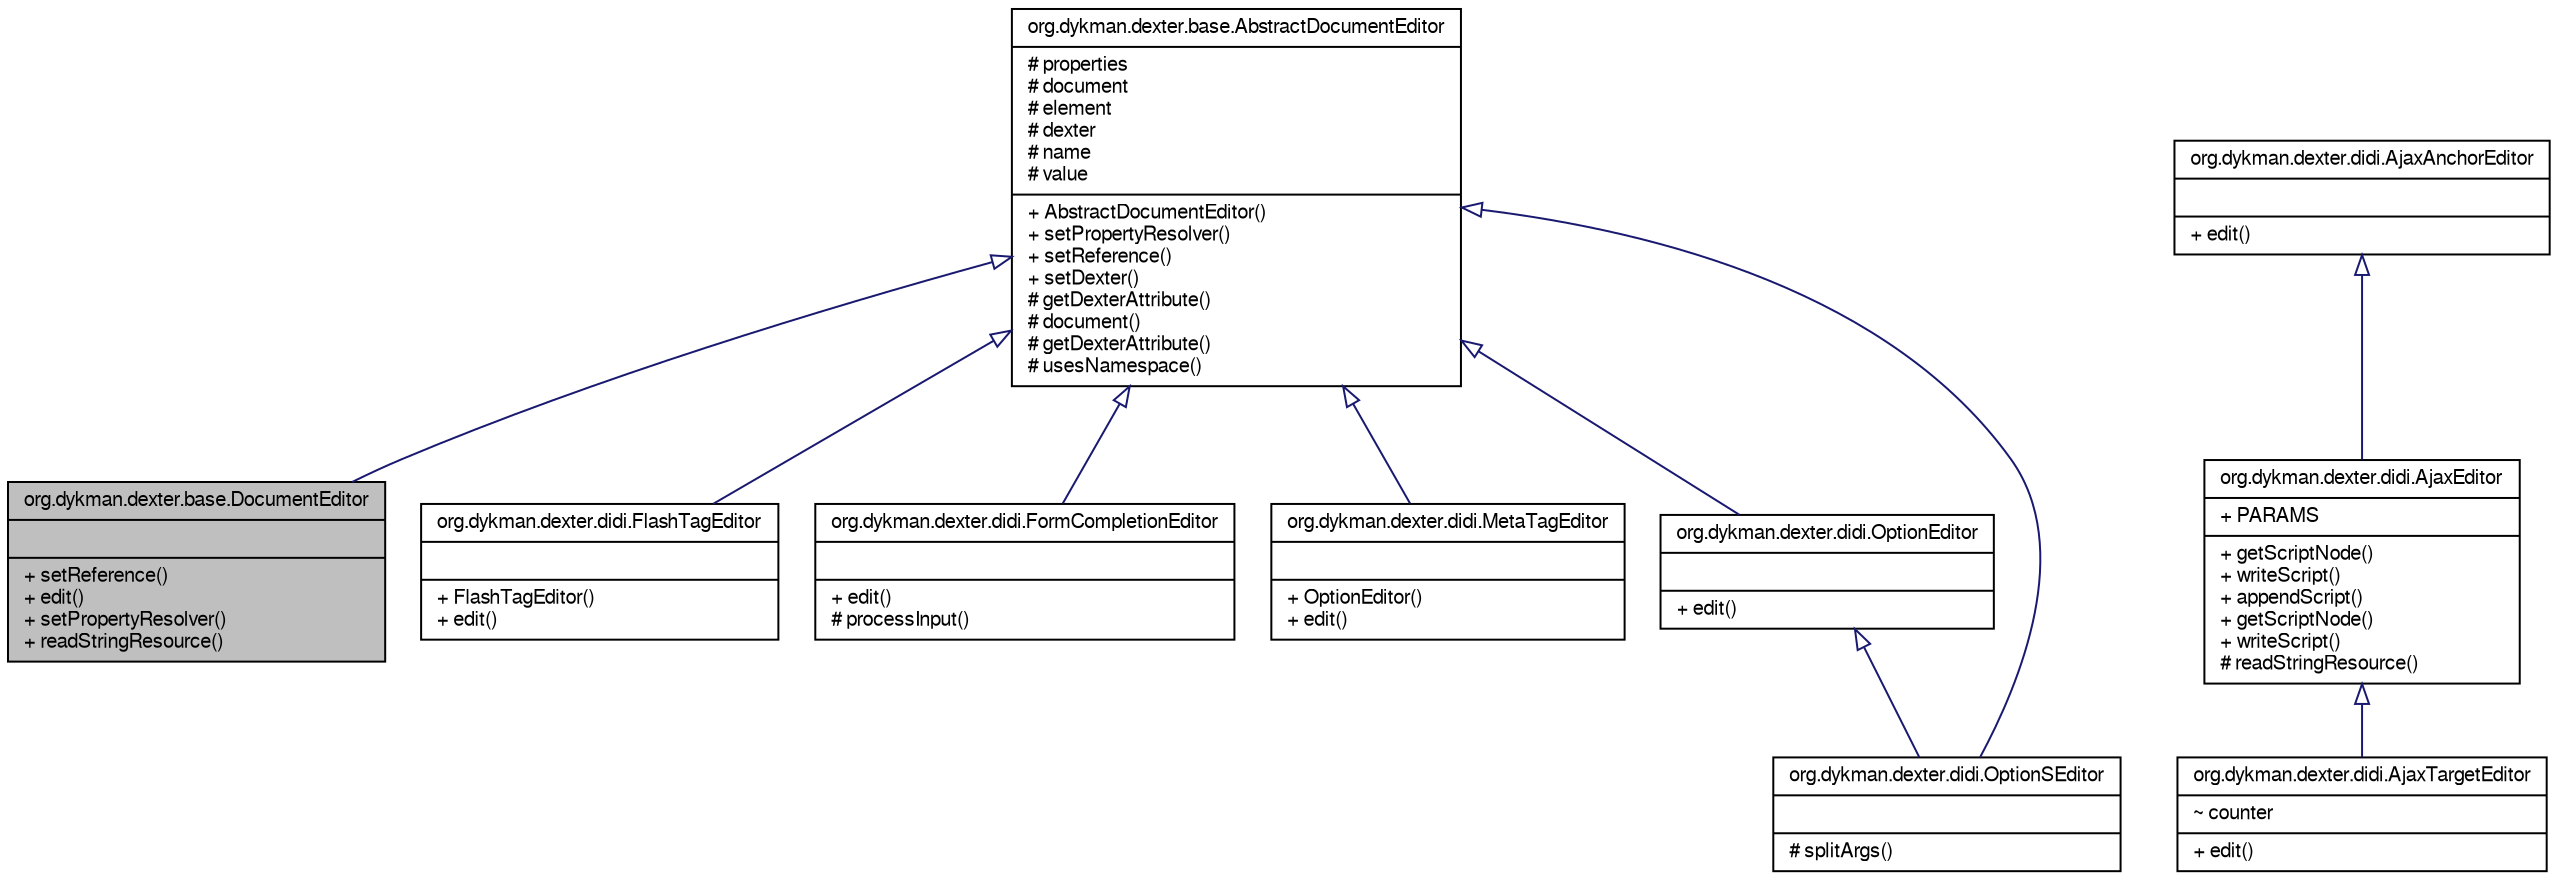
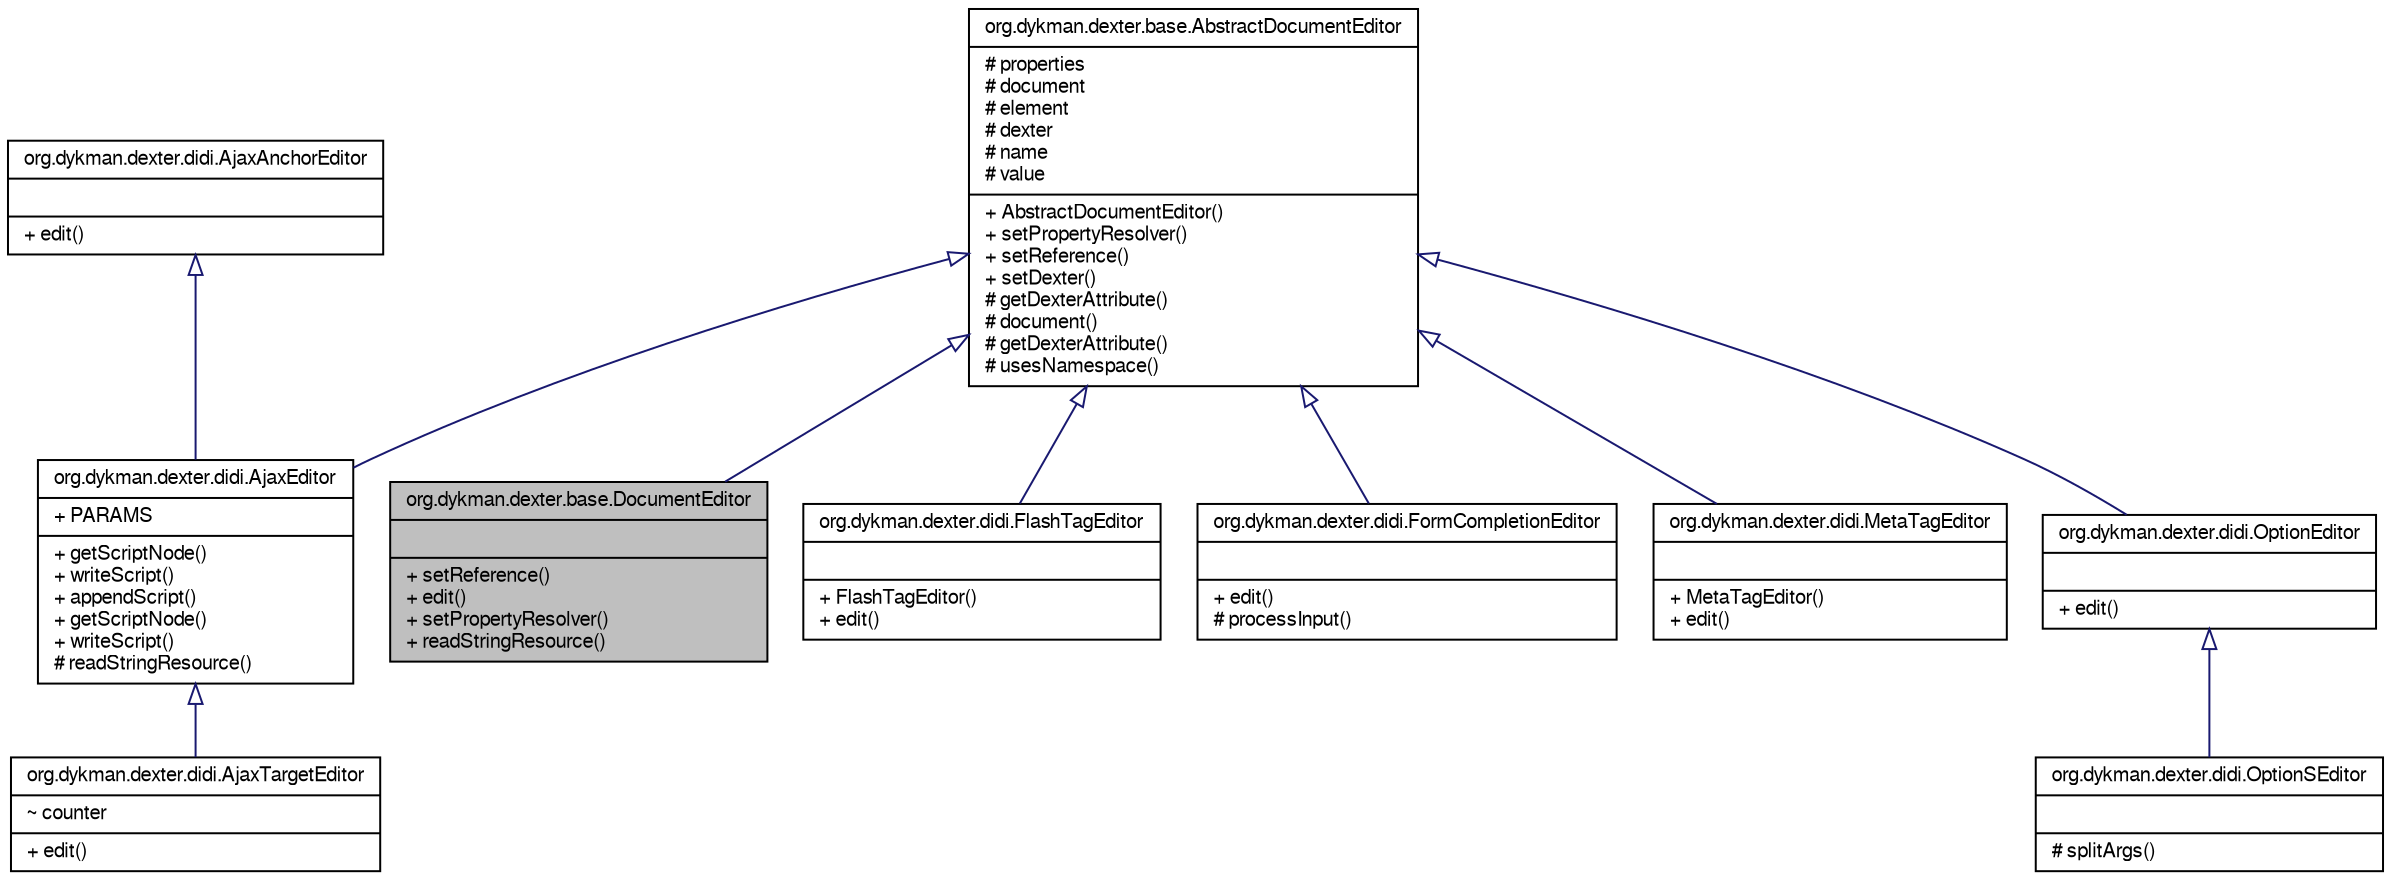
edge "org.dykman.dexter.didi.OptionSEditor" -> "org.dykman.dexter.base.AbstractDocumentEditor": now "org.dykman.dexter.didi.AjaxEditor" -> "org.dykman.dexter.base.AbstractDocumentEditor"
node "org.dykman.dexter.didi.MetaTagEditor": text "+ OptionEditor()" -> "+ MetaTagEditor()"
